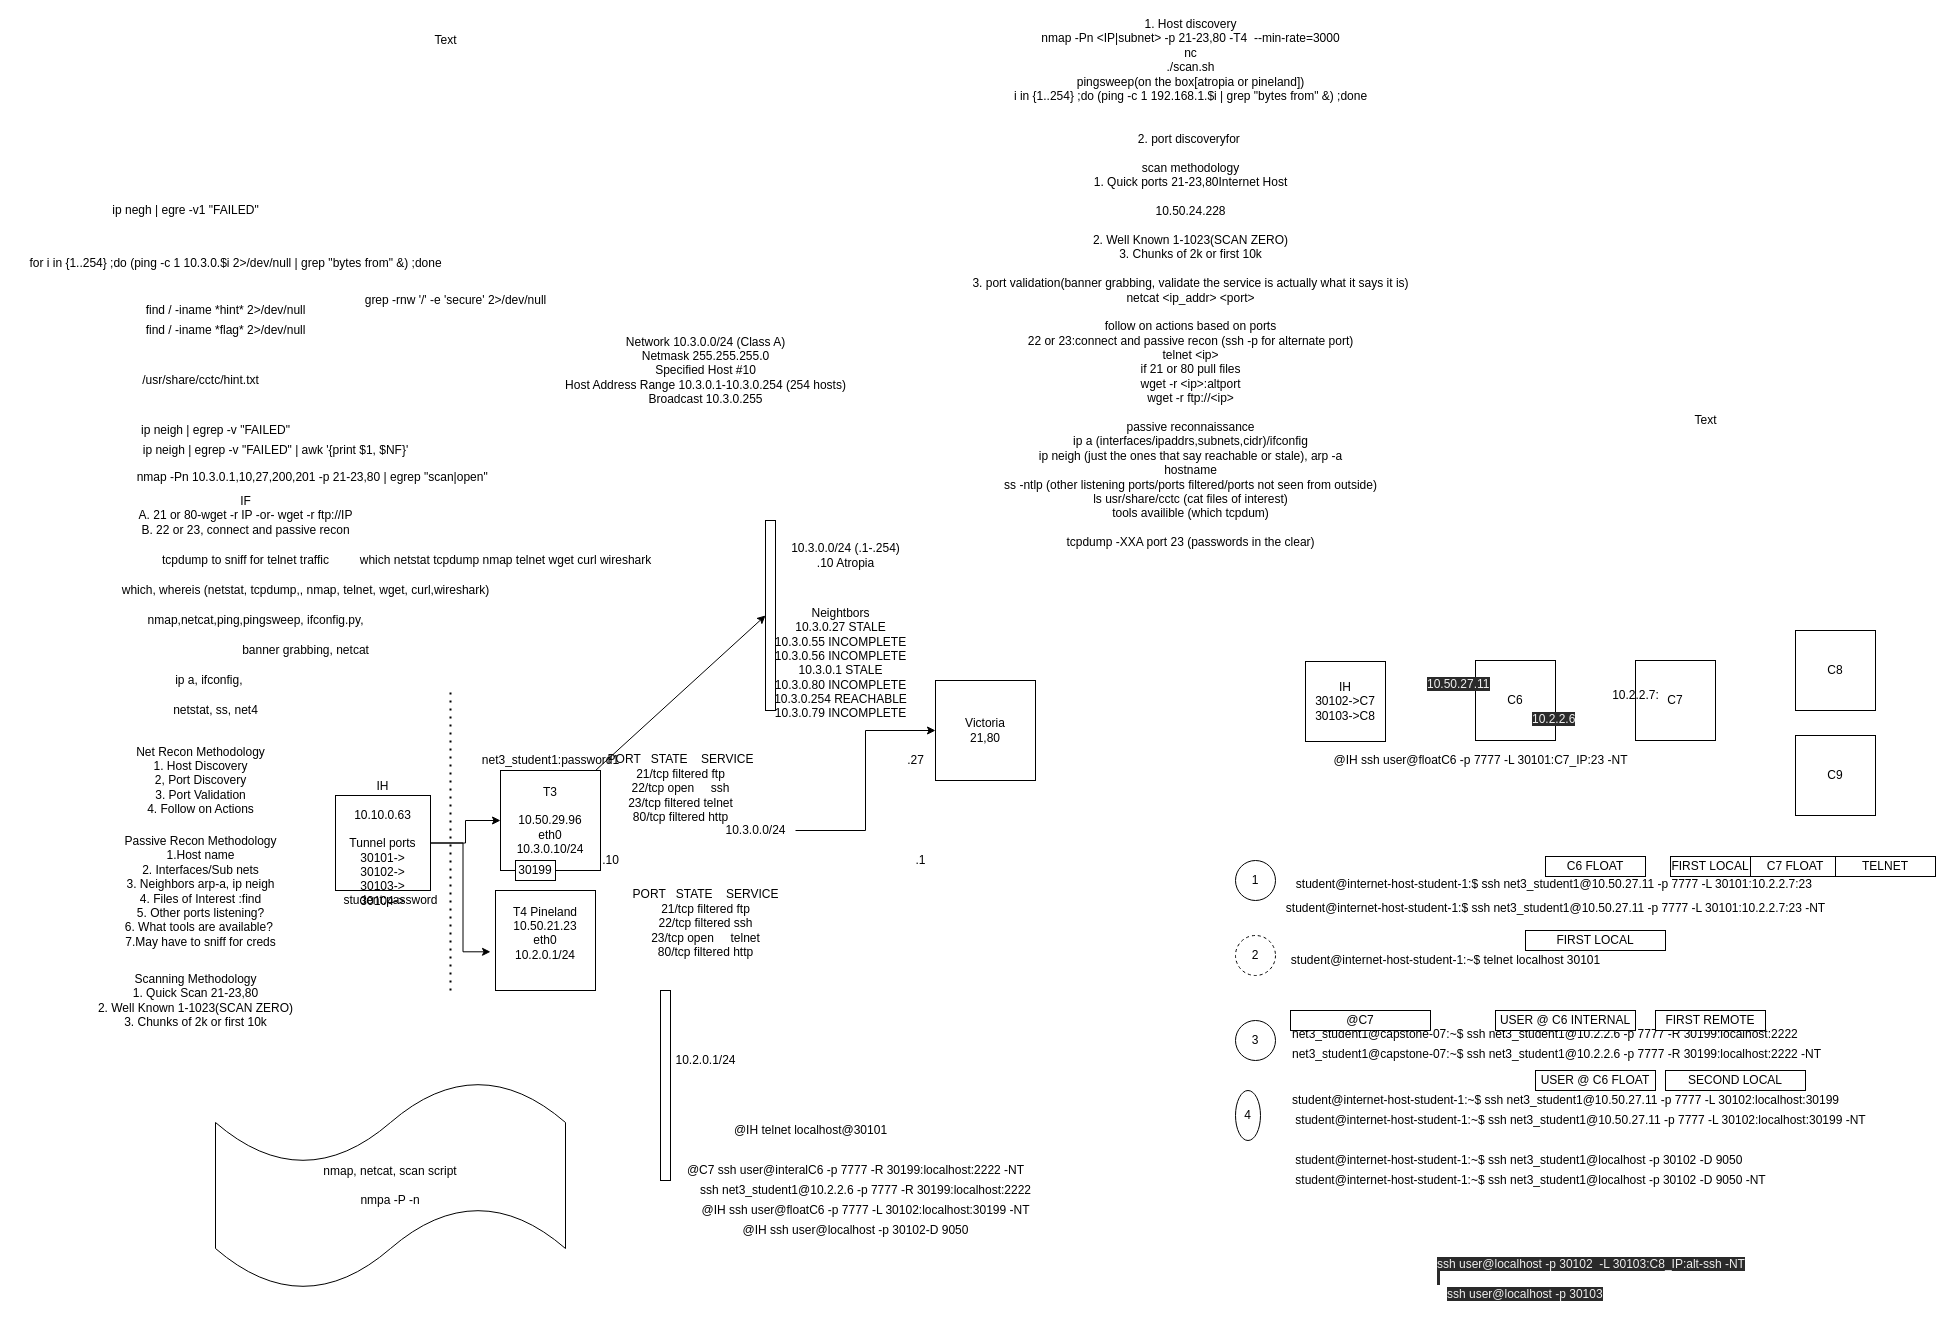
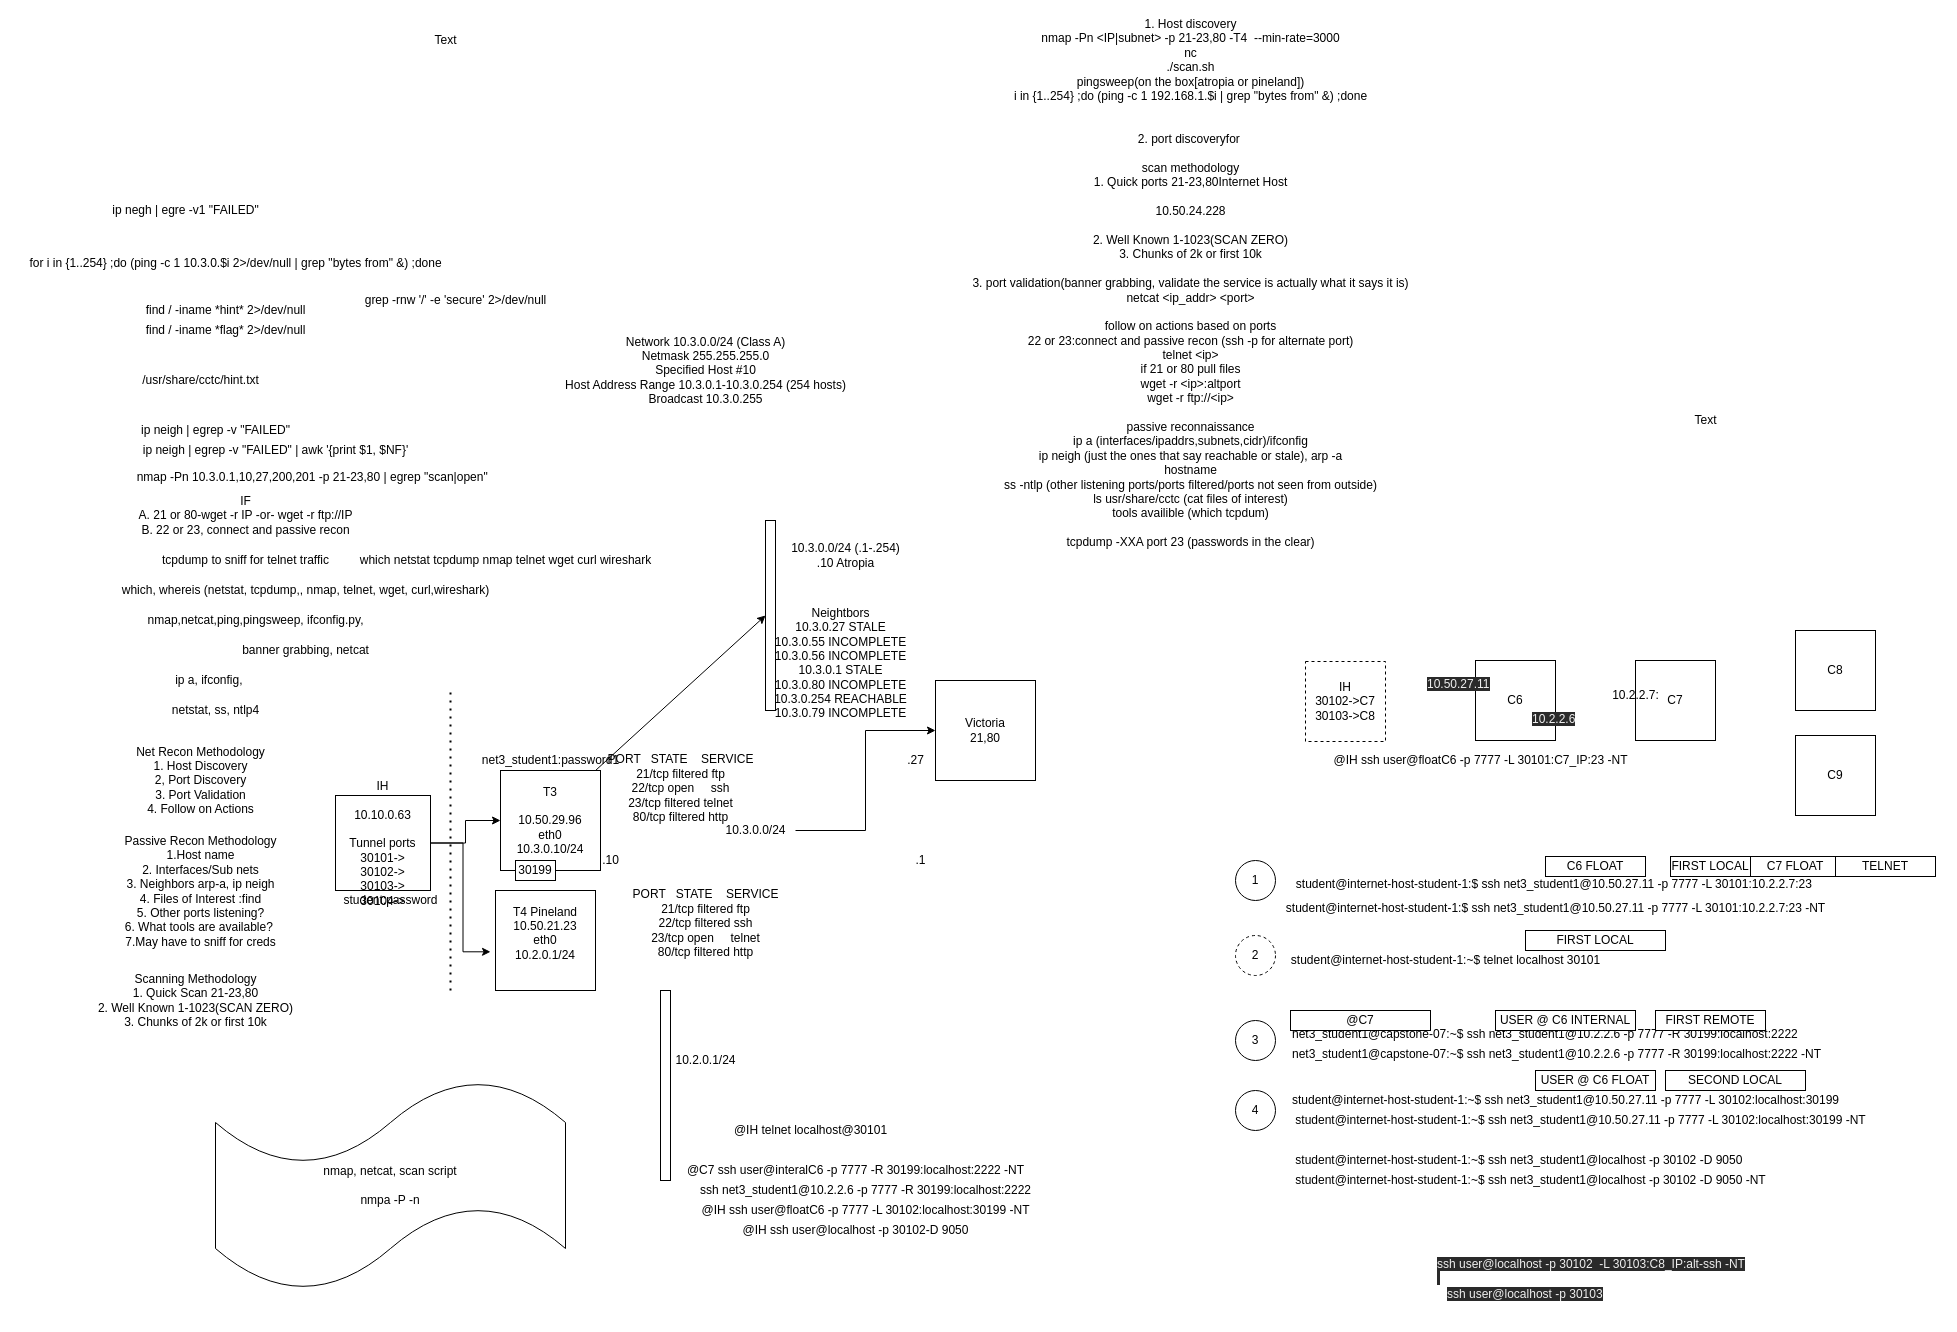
node "IH 30102->C7 30103->C8": style solid -> dashed
node "netstat, ss, net4": label "netstat, ss, net4" -> "netstat, ss, ntlp4"
node "4": size 25x50 -> 40x40
